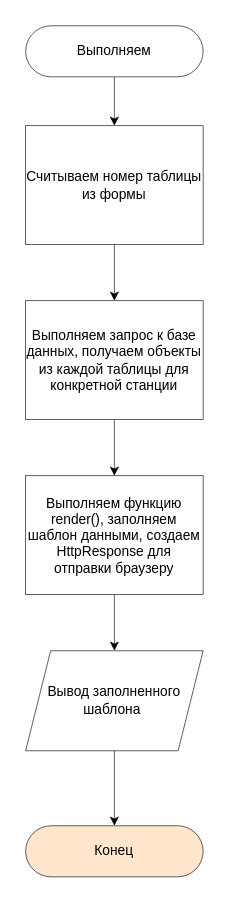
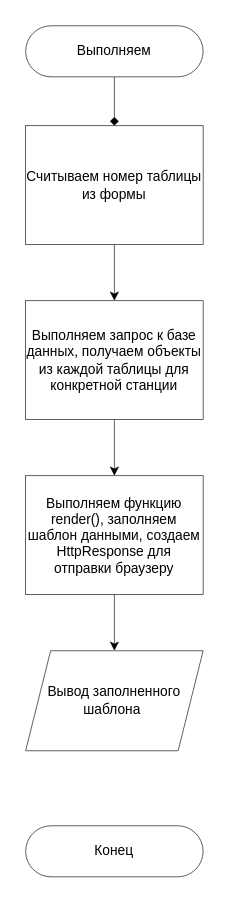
edge "Выполняем" -> "Считываем номер таблицы из формы": arrowhead classic -> diamond
edge "Вывод заполненного шаблона" -> "Конец": removed
node "Конец": fillcolor #ffe6cc -> #ffffff
